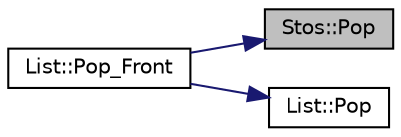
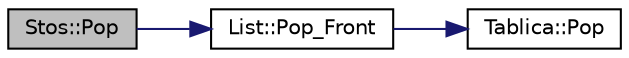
edge "List::Pop_Front" -> "Stos::Pop": reversed
node "List::Pop": label "List::Pop" -> "Tablica::Pop"
